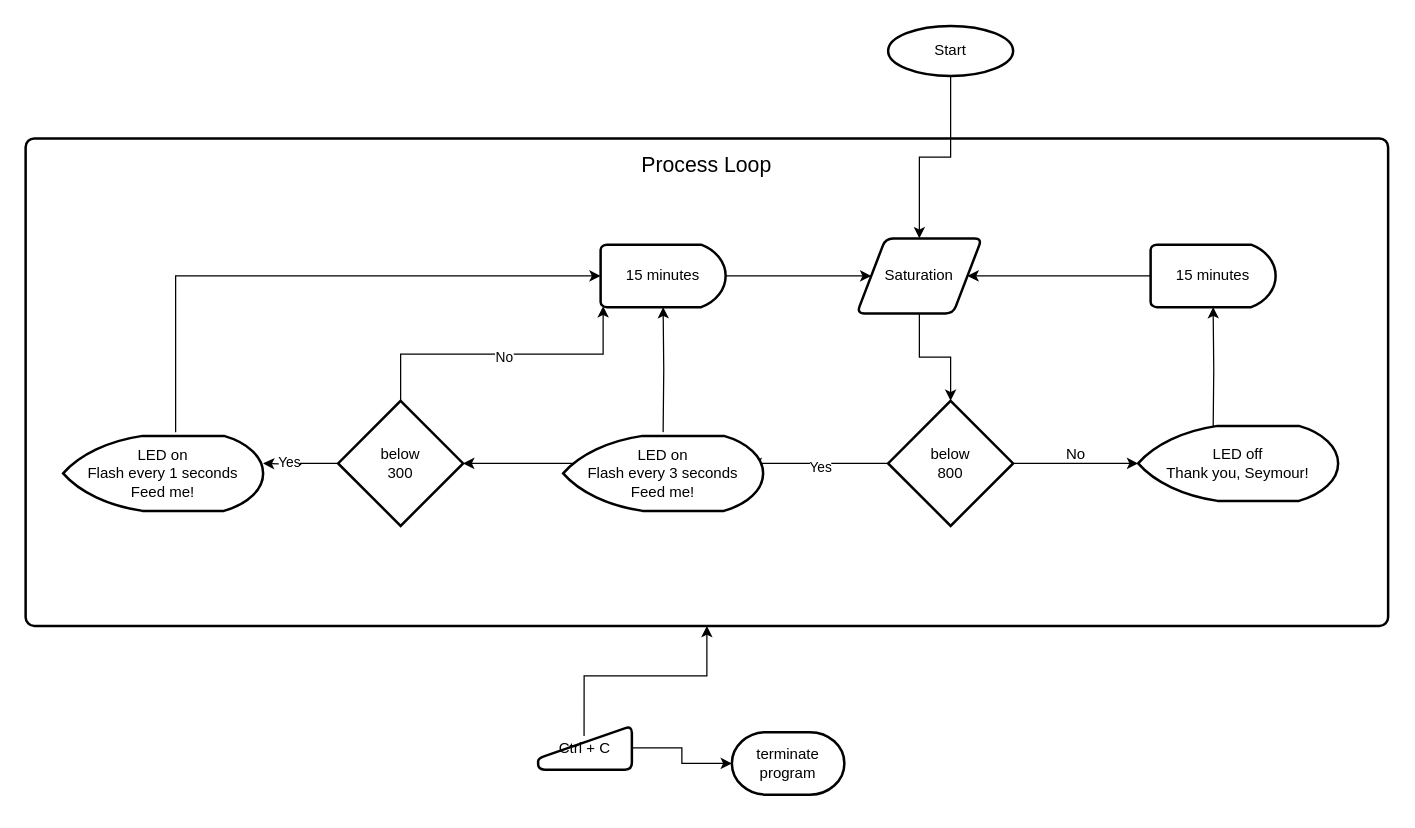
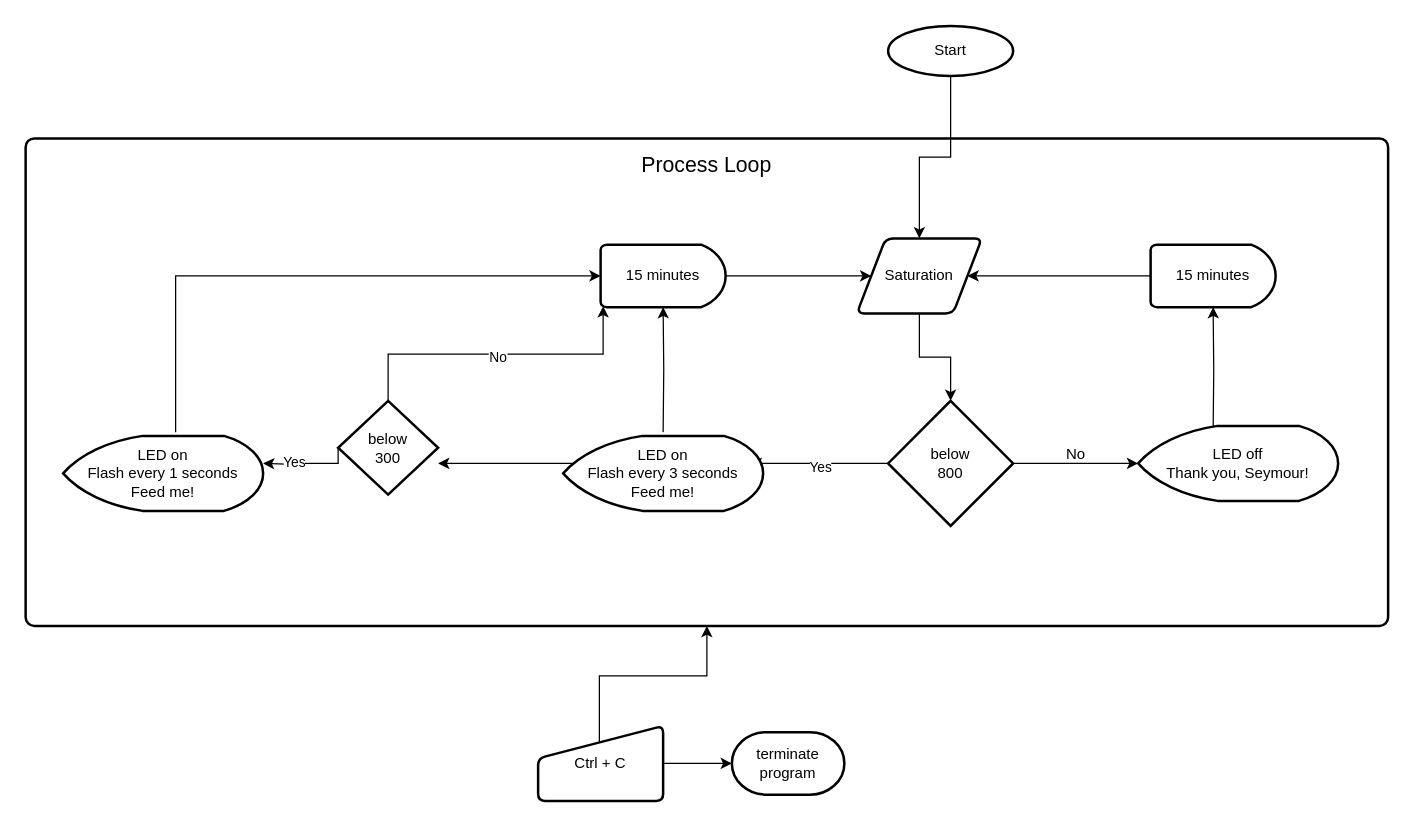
node "below 300": size 125x125 -> 100x94
node "Ctrl + C": size 94x44 -> 125x75
